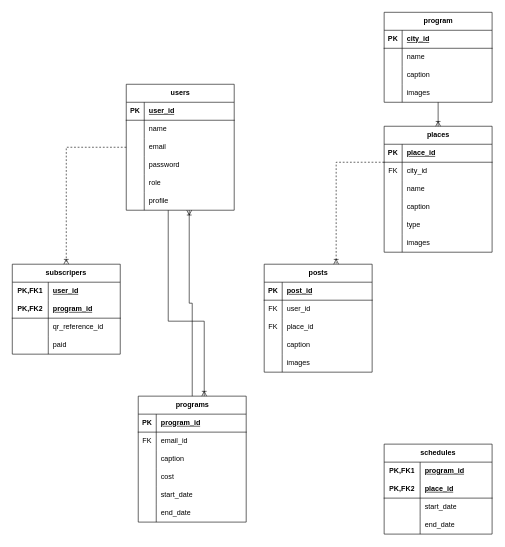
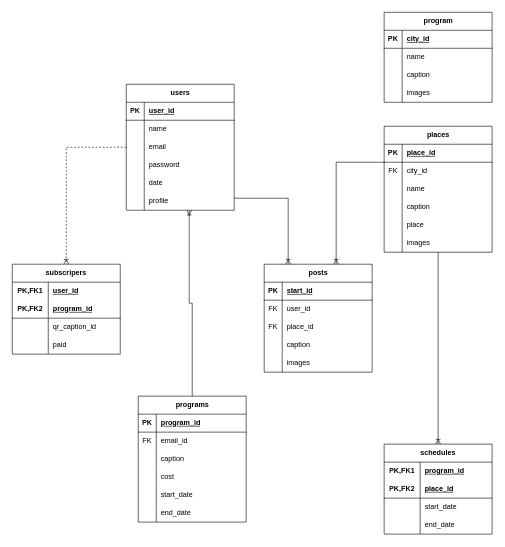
edge "program" -> "places": removed
node "role": label "role" -> "date"
edge "places" -> "posts": style dashed -> solid
edge "users" -> "posts": added
node "type": label "type" -> "place"
node "post_id": label "post_id" -> "start_id"
node "qr_reference_id": label "qr_reference_id" -> "qr_caption_id"
edge "users" -> "programs": removed
edge "places" -> "schedules": added
